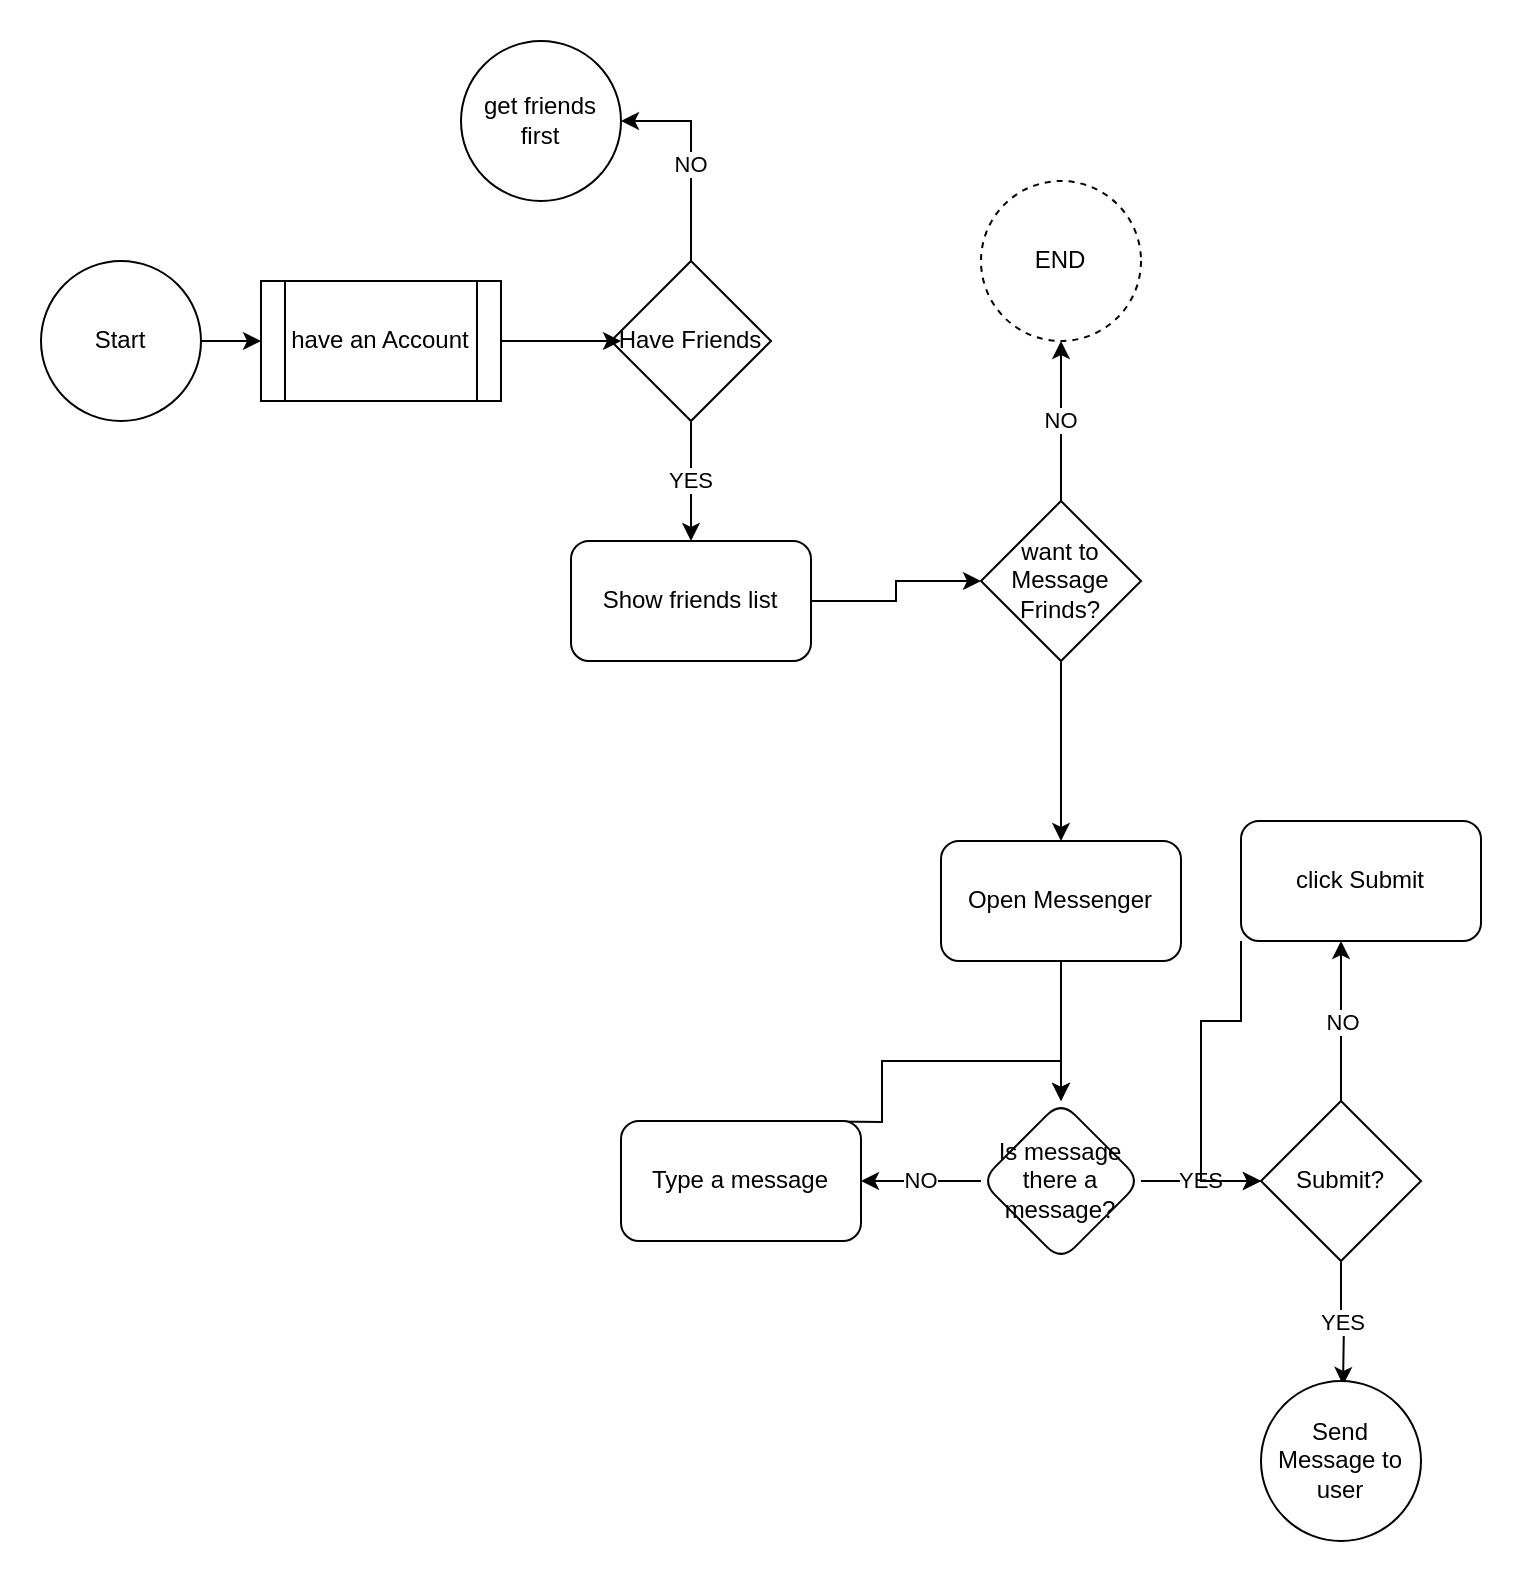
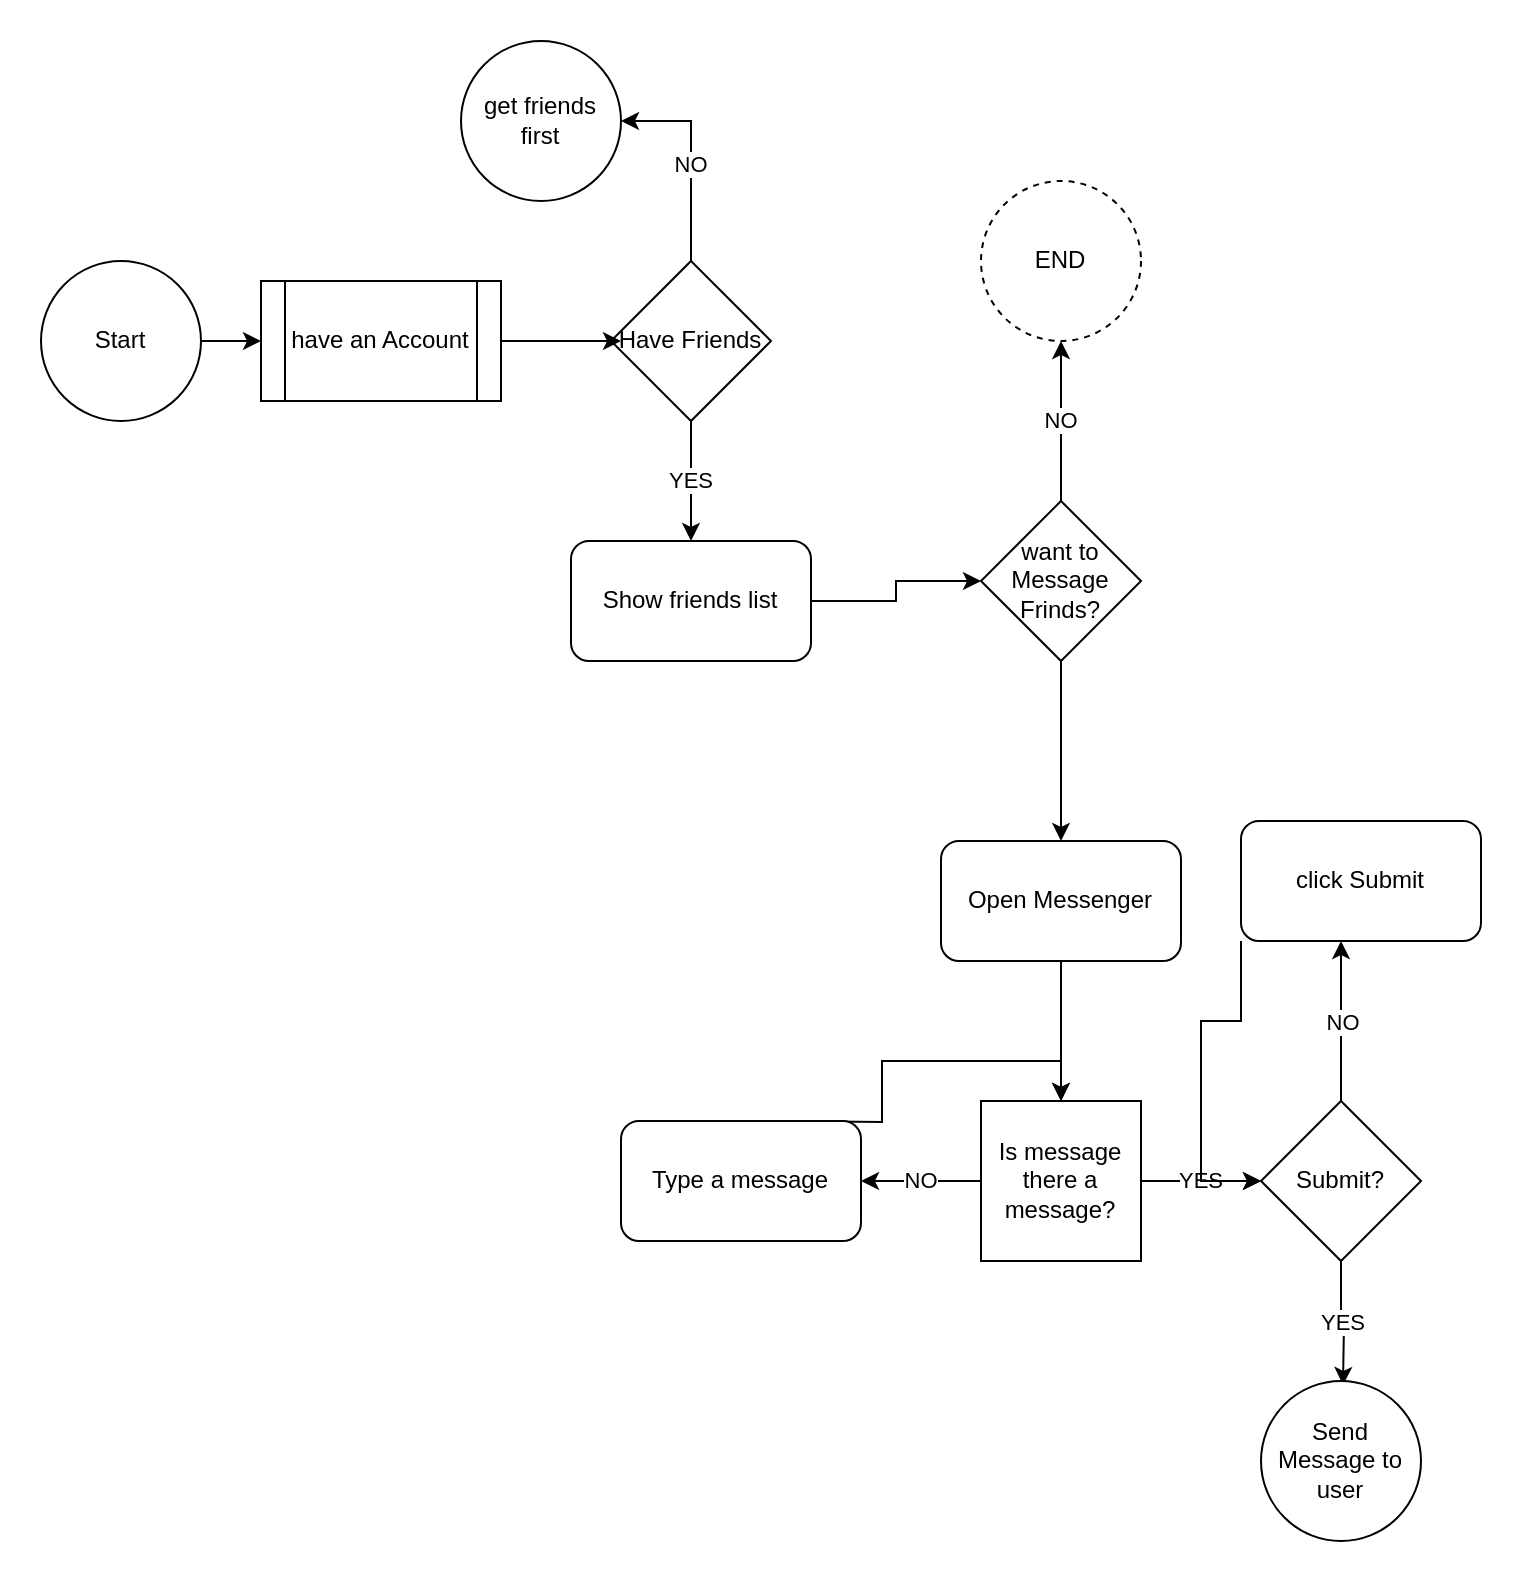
node "Is message there a message?": shape diamond -> rectangle
